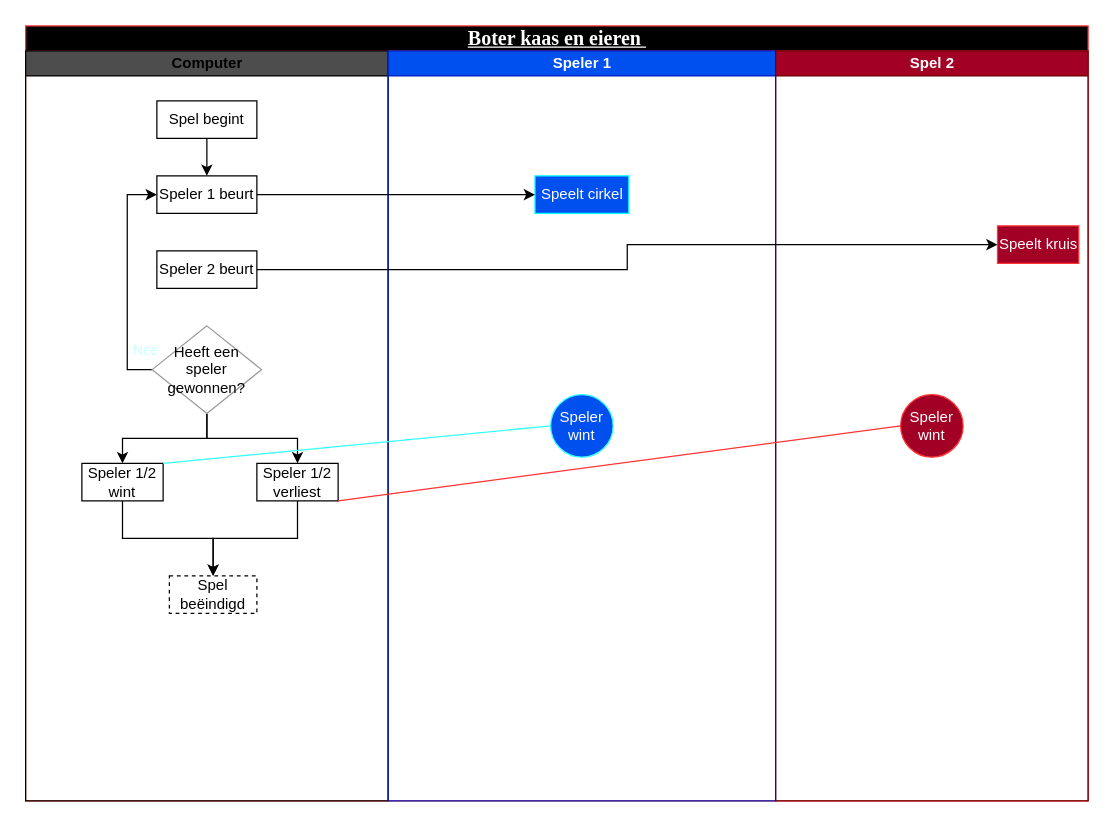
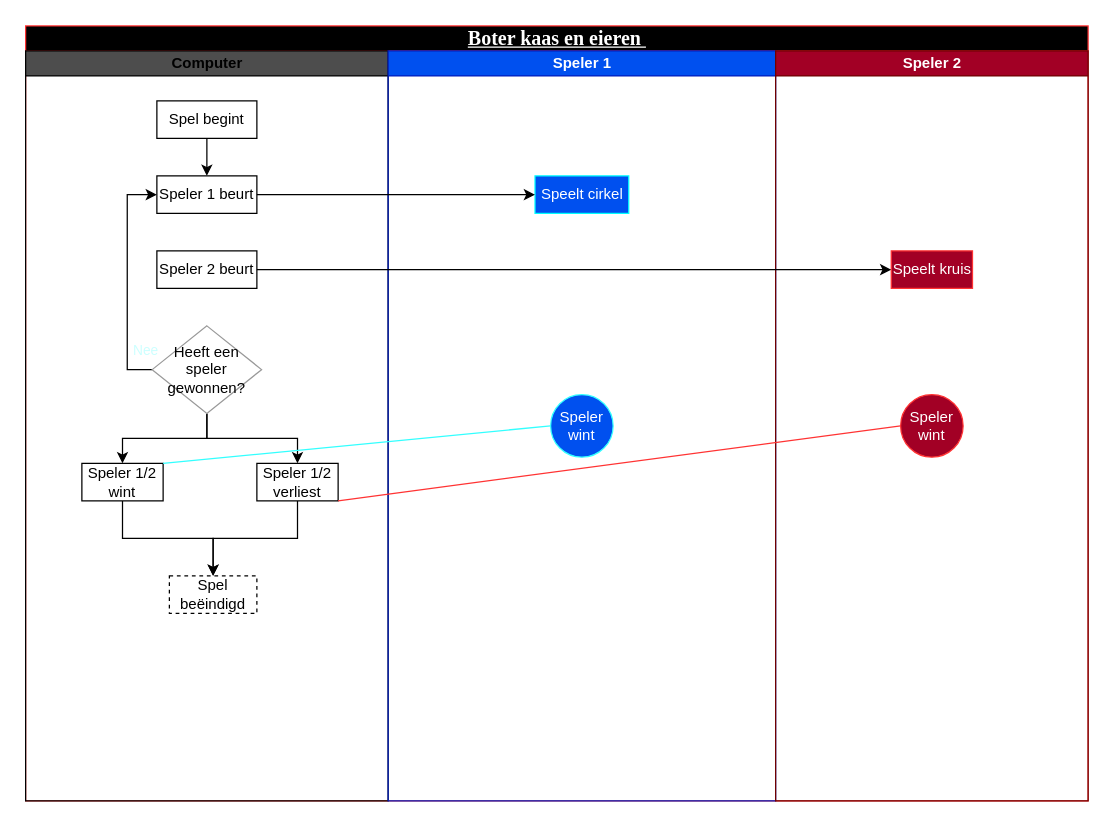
node "Spel 2": label "Spel 2" -> "Speler 2"
node "Speelt kruis": moved (1038, 244) -> (932, 269)
